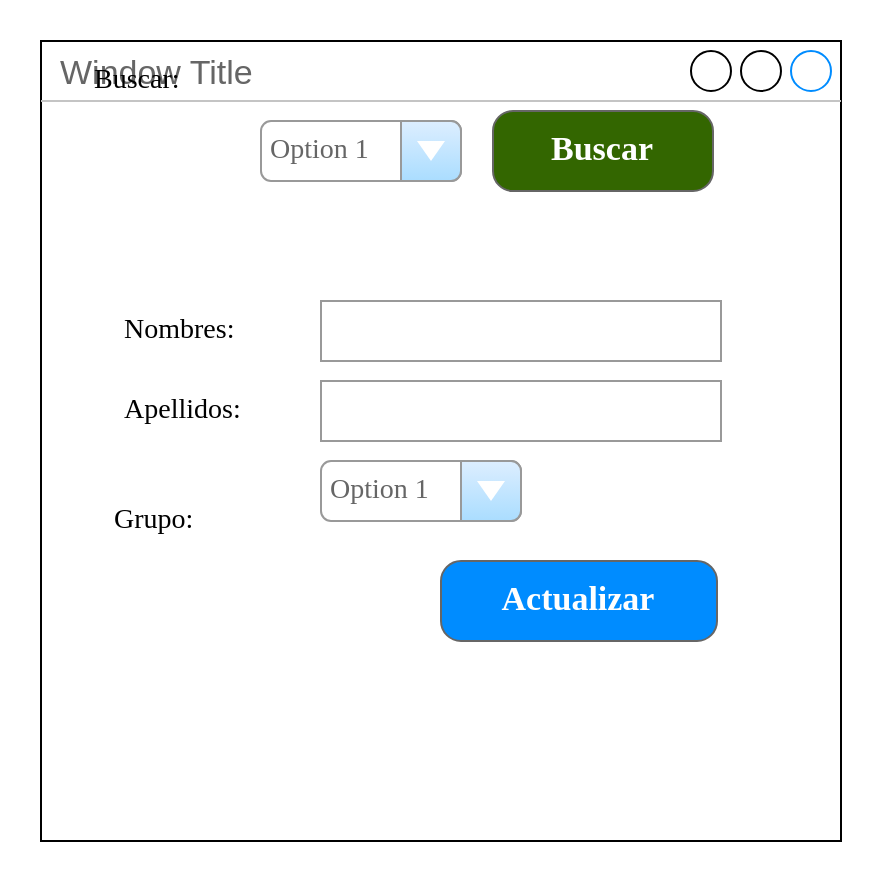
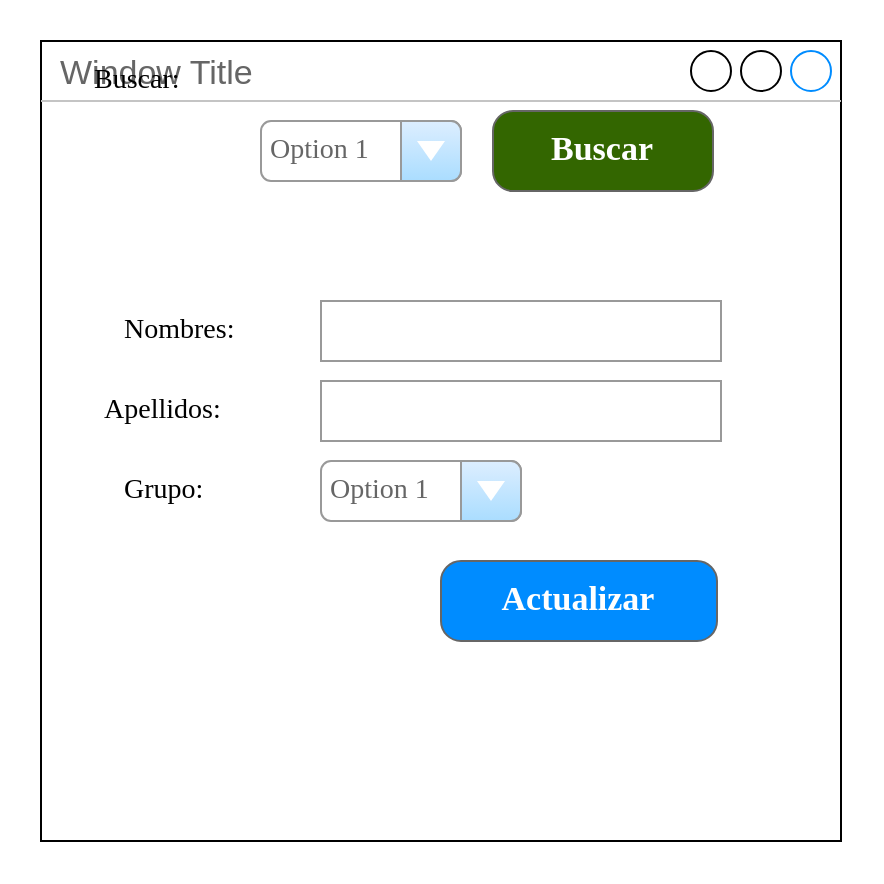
node "Apellidos:": moved (201, 411) -> (181, 411)
node "Grupo:": moved (191, 521) -> (201, 491)
